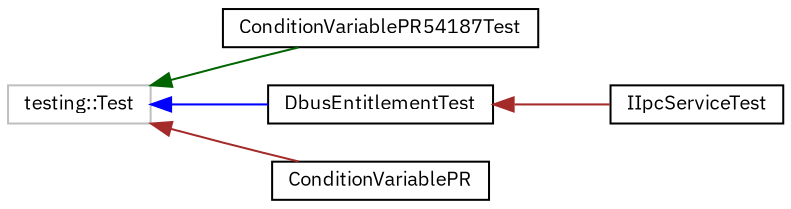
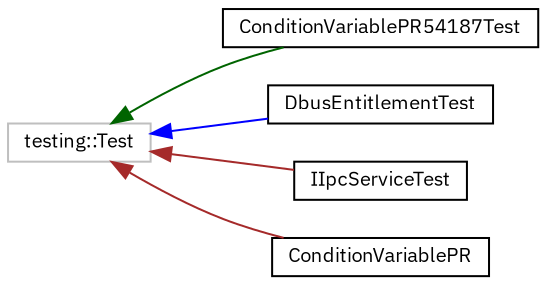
edge "IIpcServiceTest" -> "DbusEntitlementTest": now "IIpcServiceTest" -> "testing::Test"
